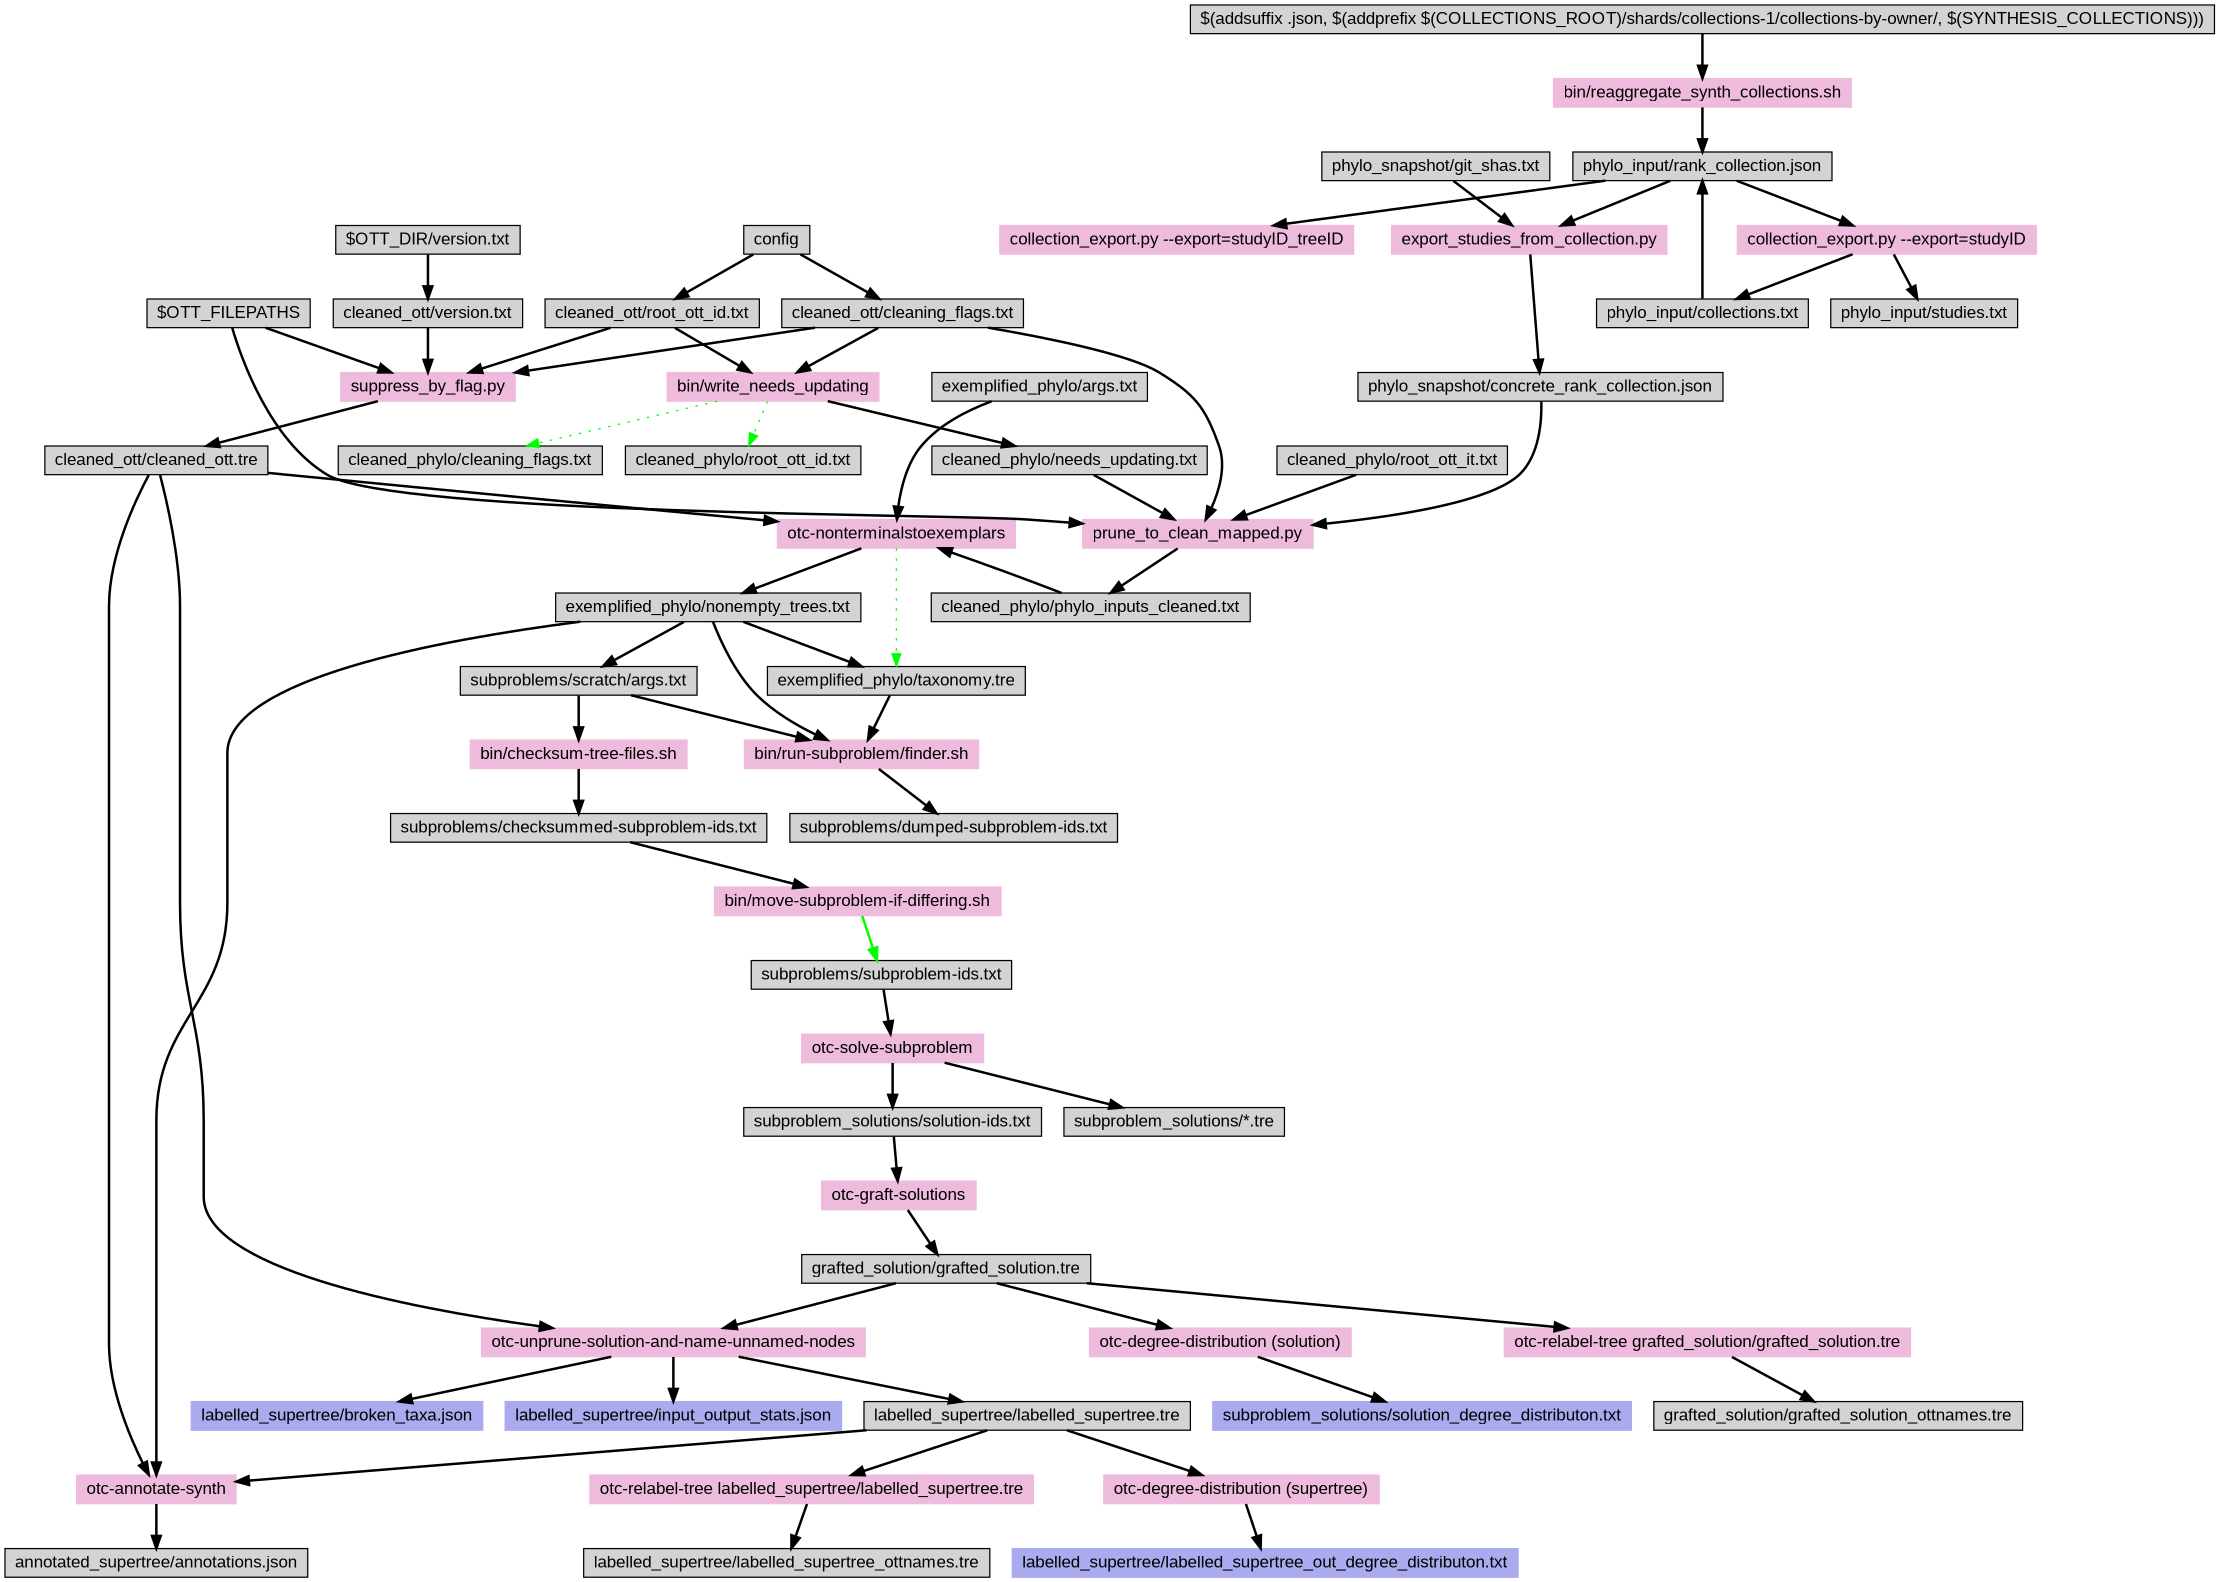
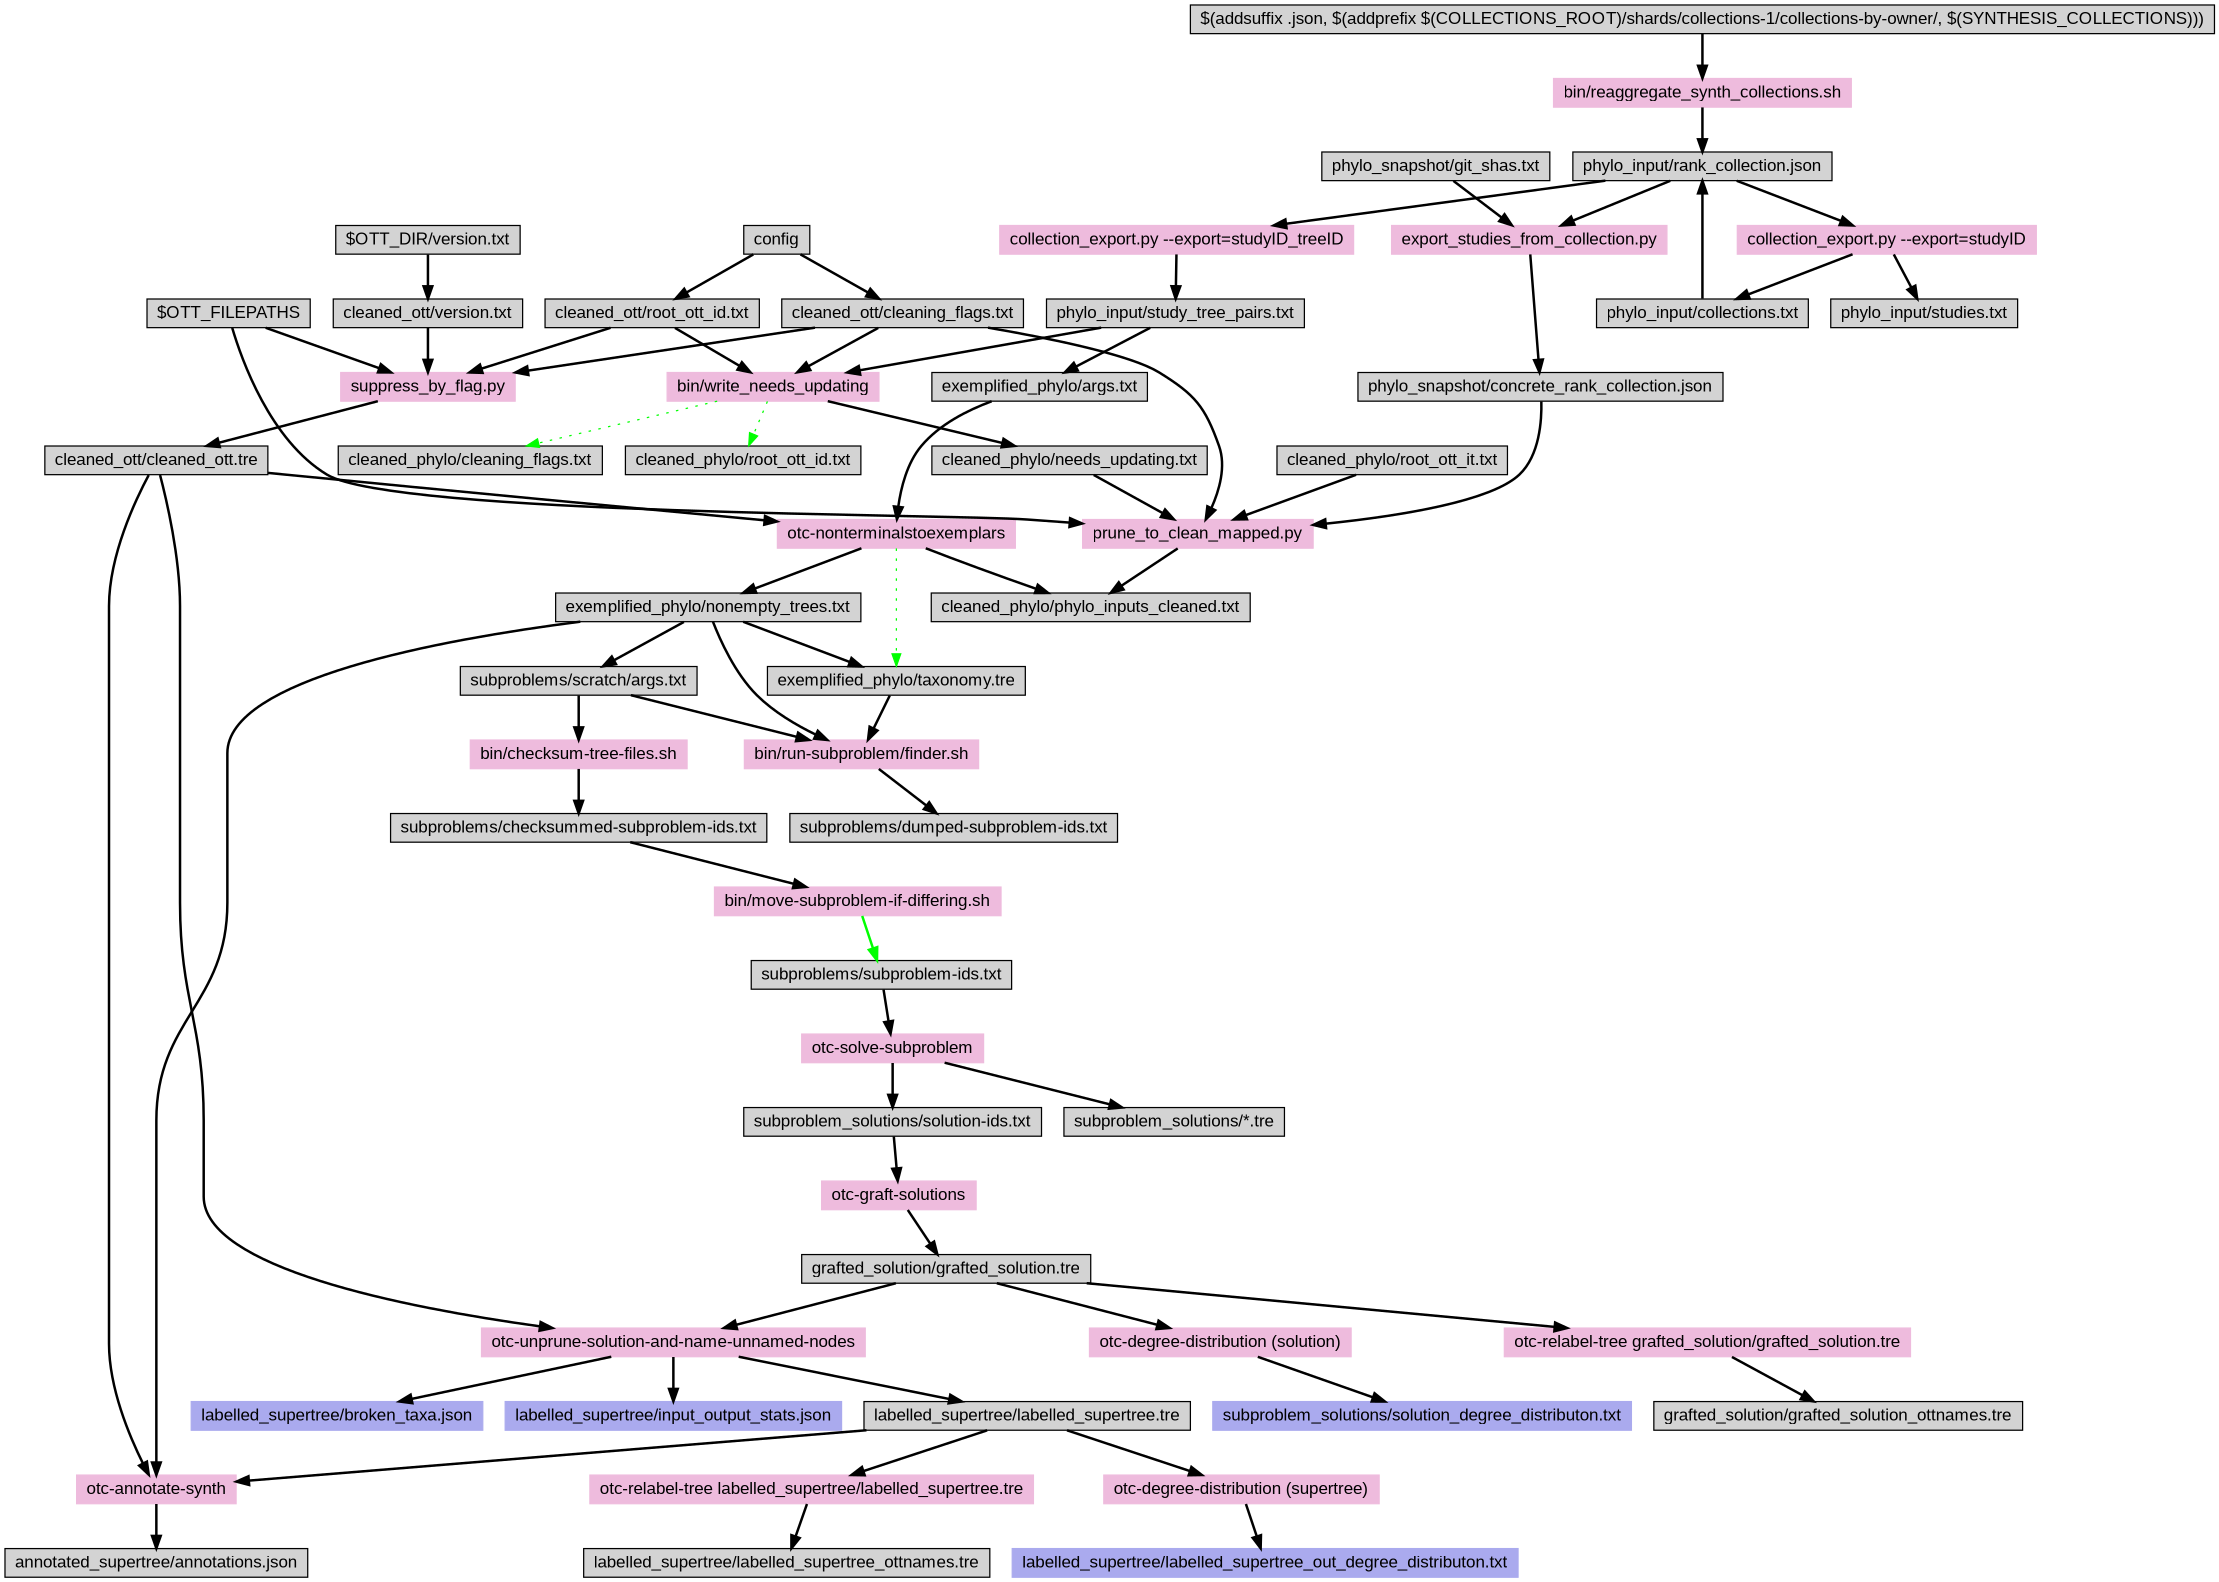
node "phylo_input/study_tree_pairs.txt": added
edge "cleaned_phylo/phylo_inputs_cleaned.txt" -> "otc-nonterminalstoexemplars": reversed
